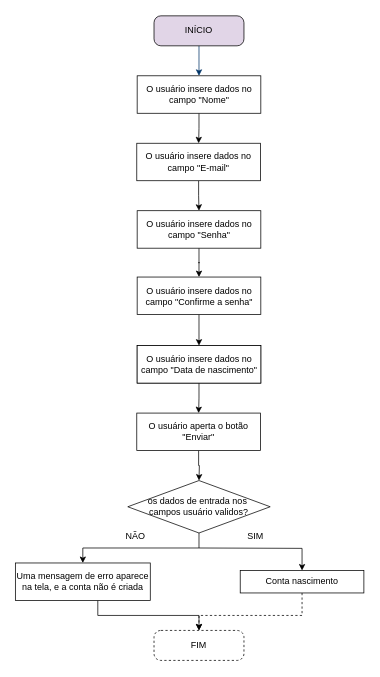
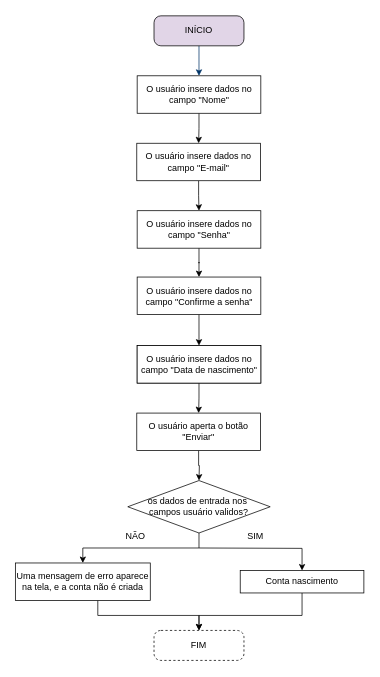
edge "Conta nascimento" -> "FIM": style dashed -> solid
